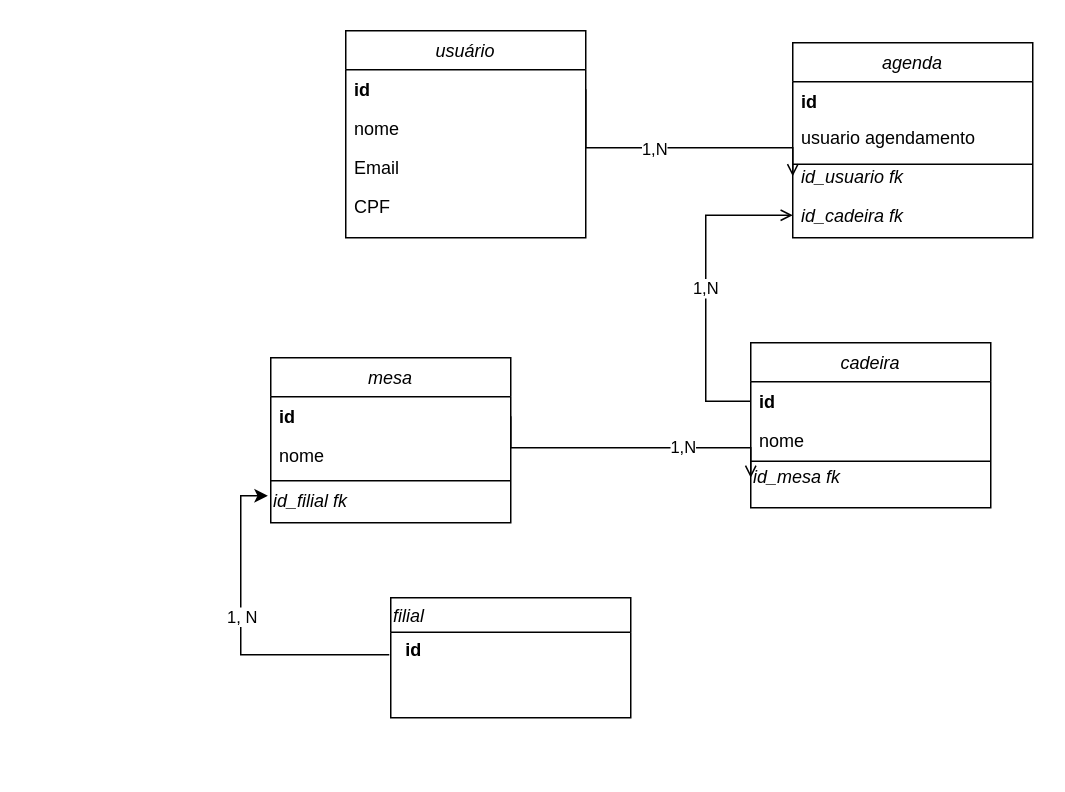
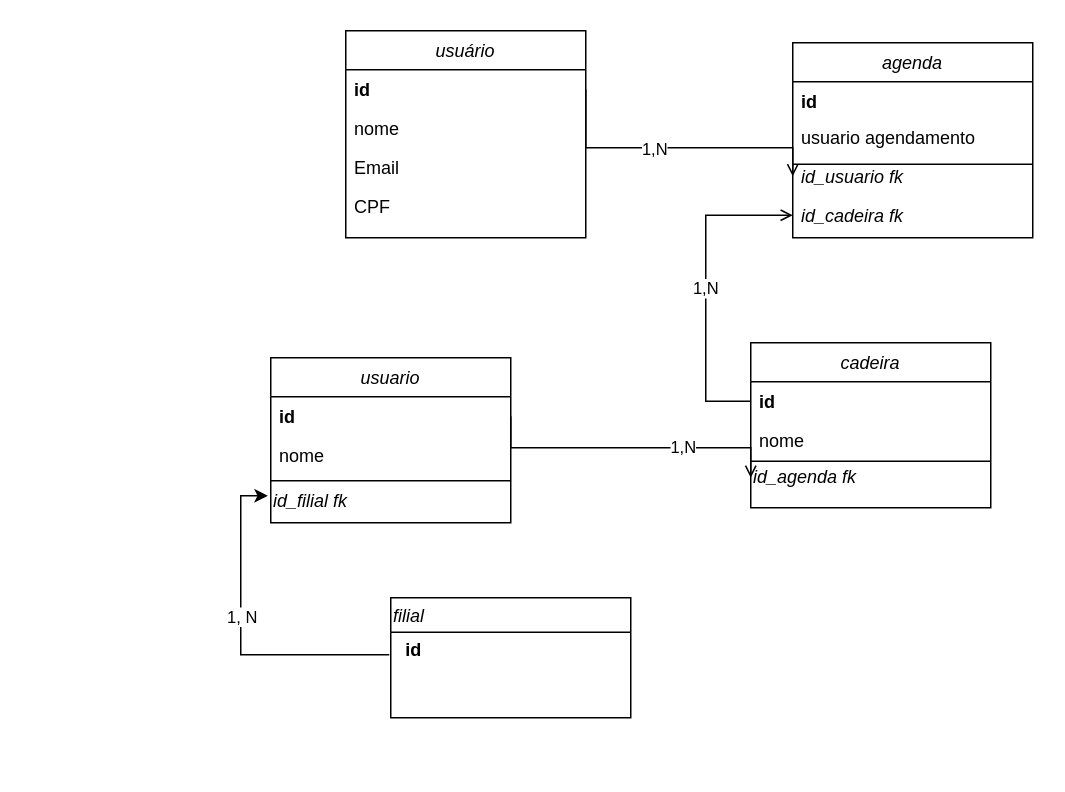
node "mesa": label "mesa" -> "usuario"
node "id_mesa fk": label "id_mesa fk" -> "id_agenda fk"
